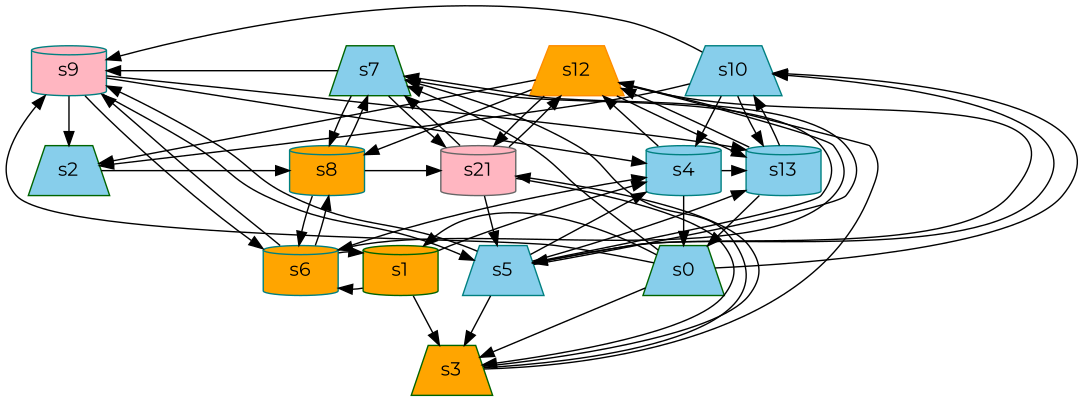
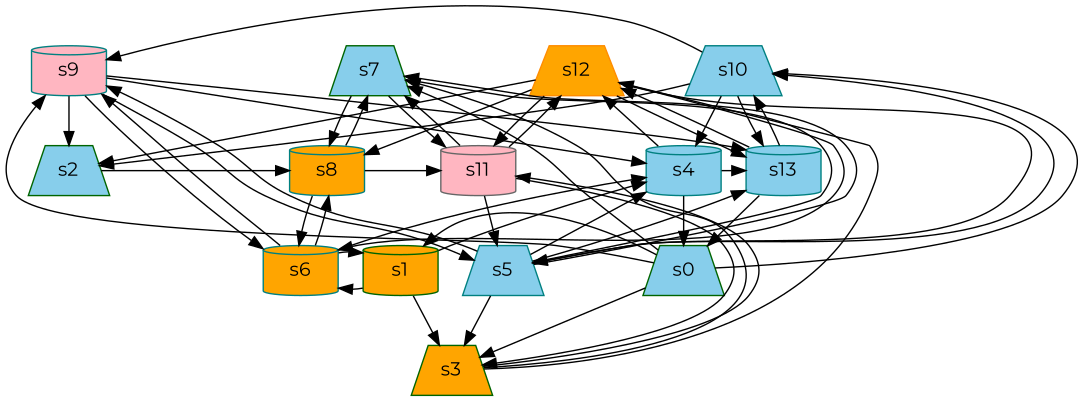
edge "s7" -> "s9": removed
node "s21": label "s21" -> "s11"
